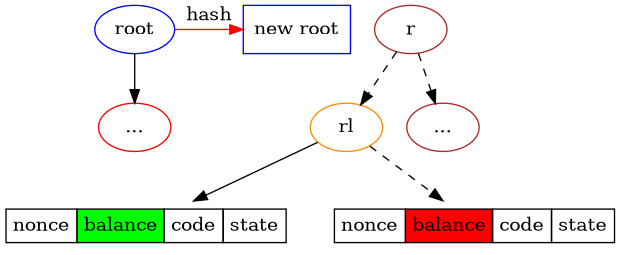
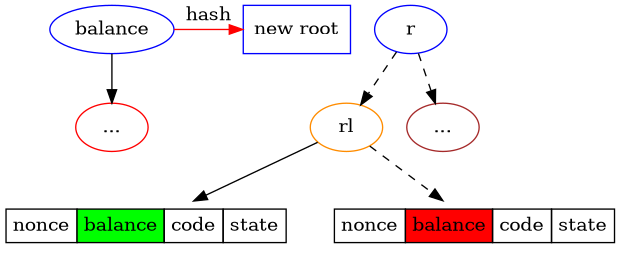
node "root": label "root" -> "balance"
node "r": color brown -> blue
